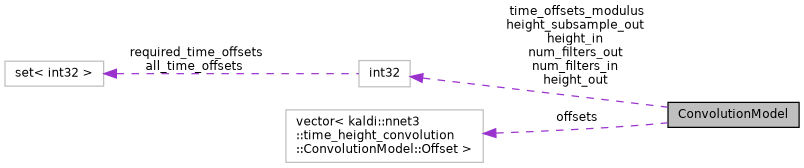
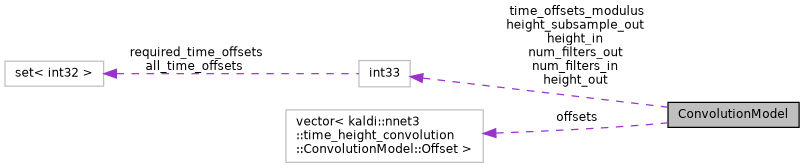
node "int32": label "int32" -> "int33"
